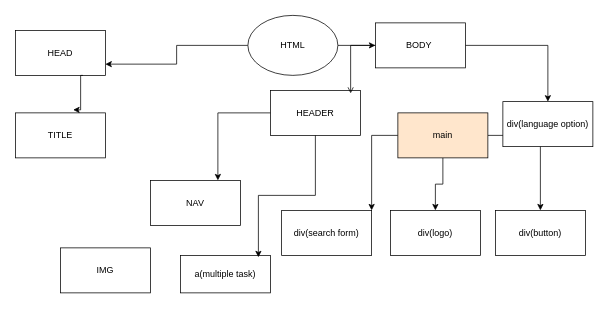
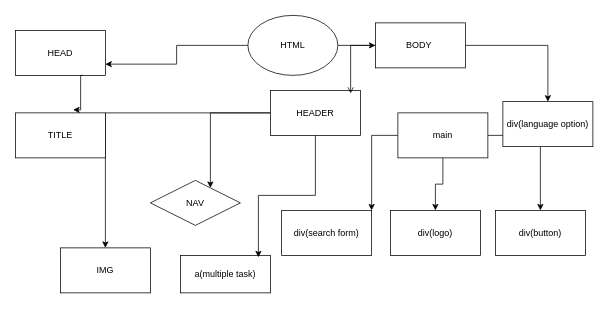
node "main": fillcolor #ffe6cc -> #ffffff
edge "HEADER" -> "IMG": added
node "NAV": shape rectangle -> diamond
